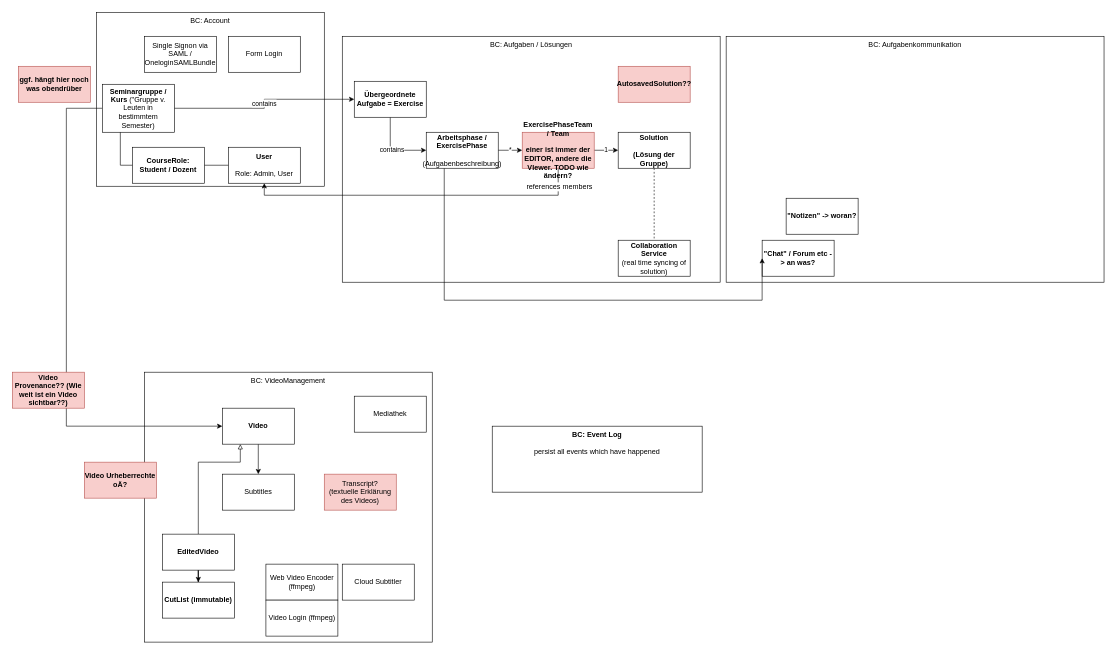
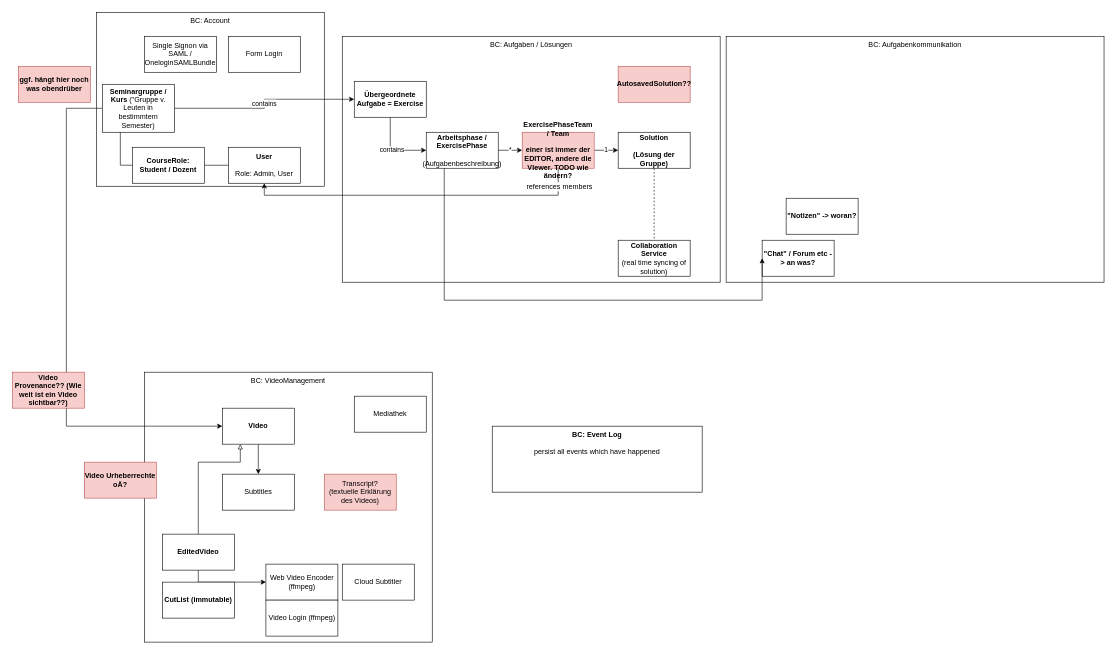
edge "EditedVideo" -> "CutList (immutable)": now "EditedVideo" -> "Web Video Encoder (ffmpeg)"
